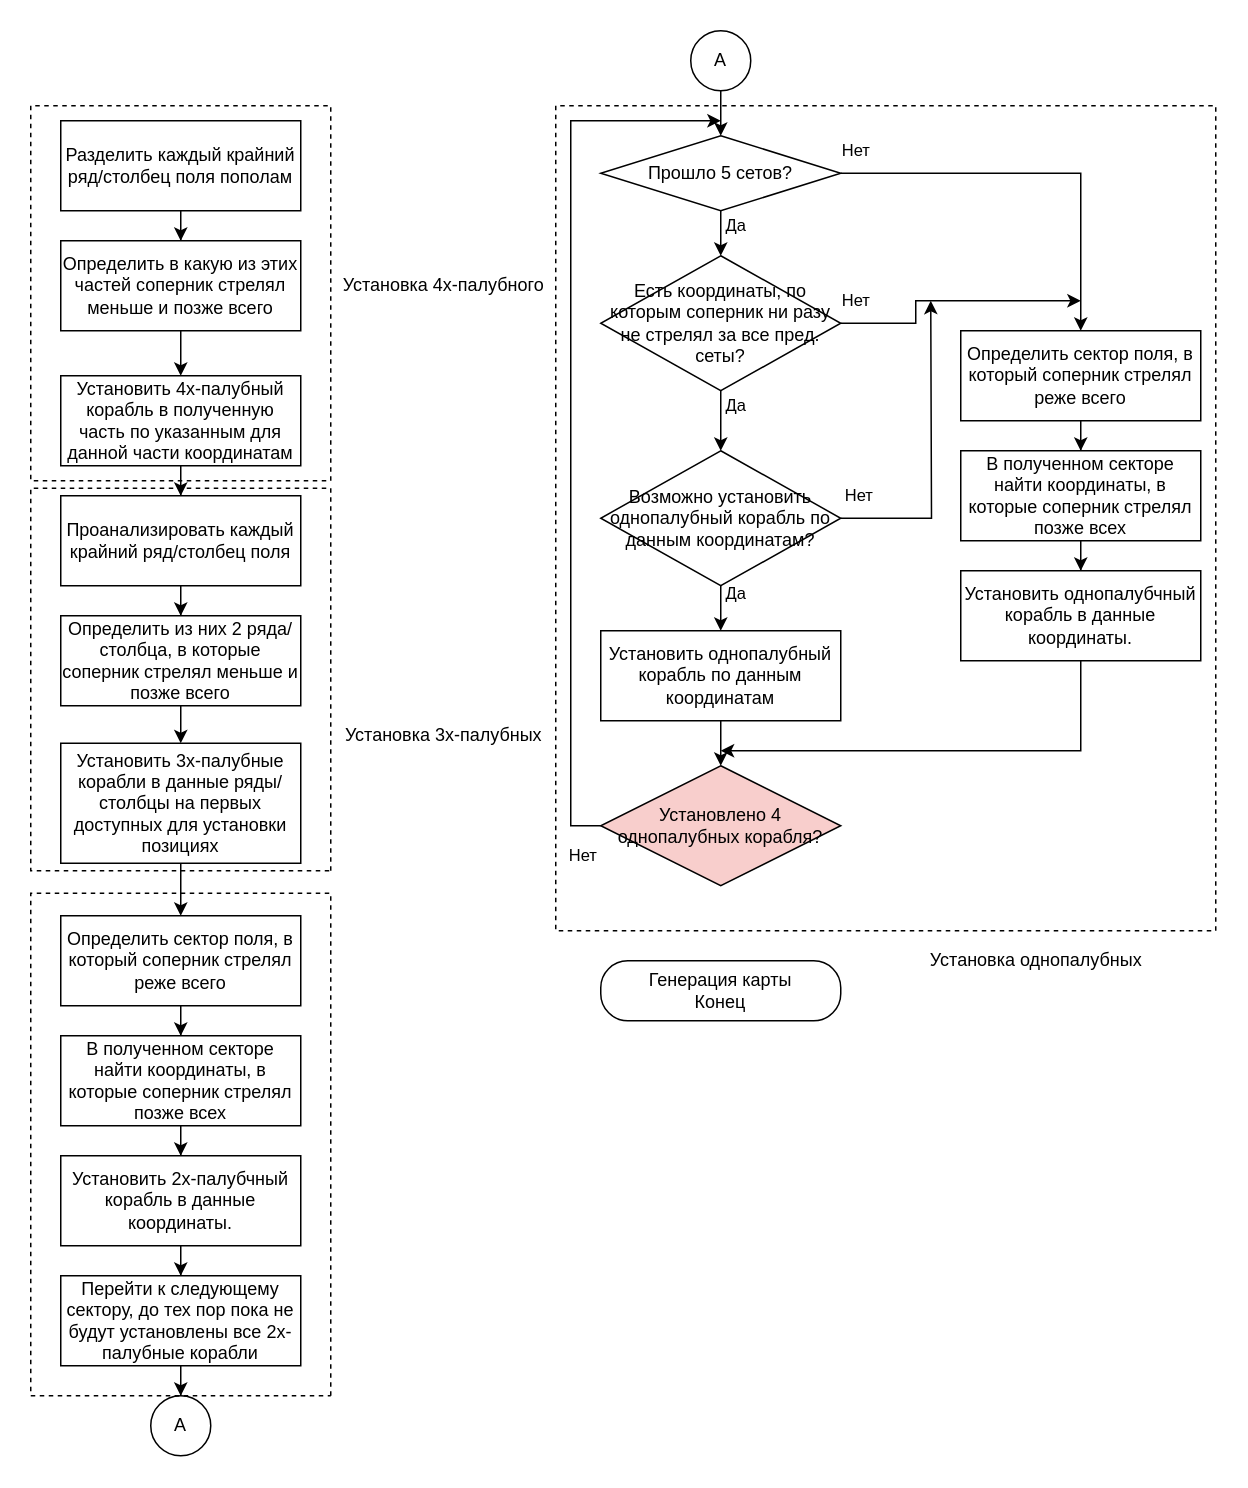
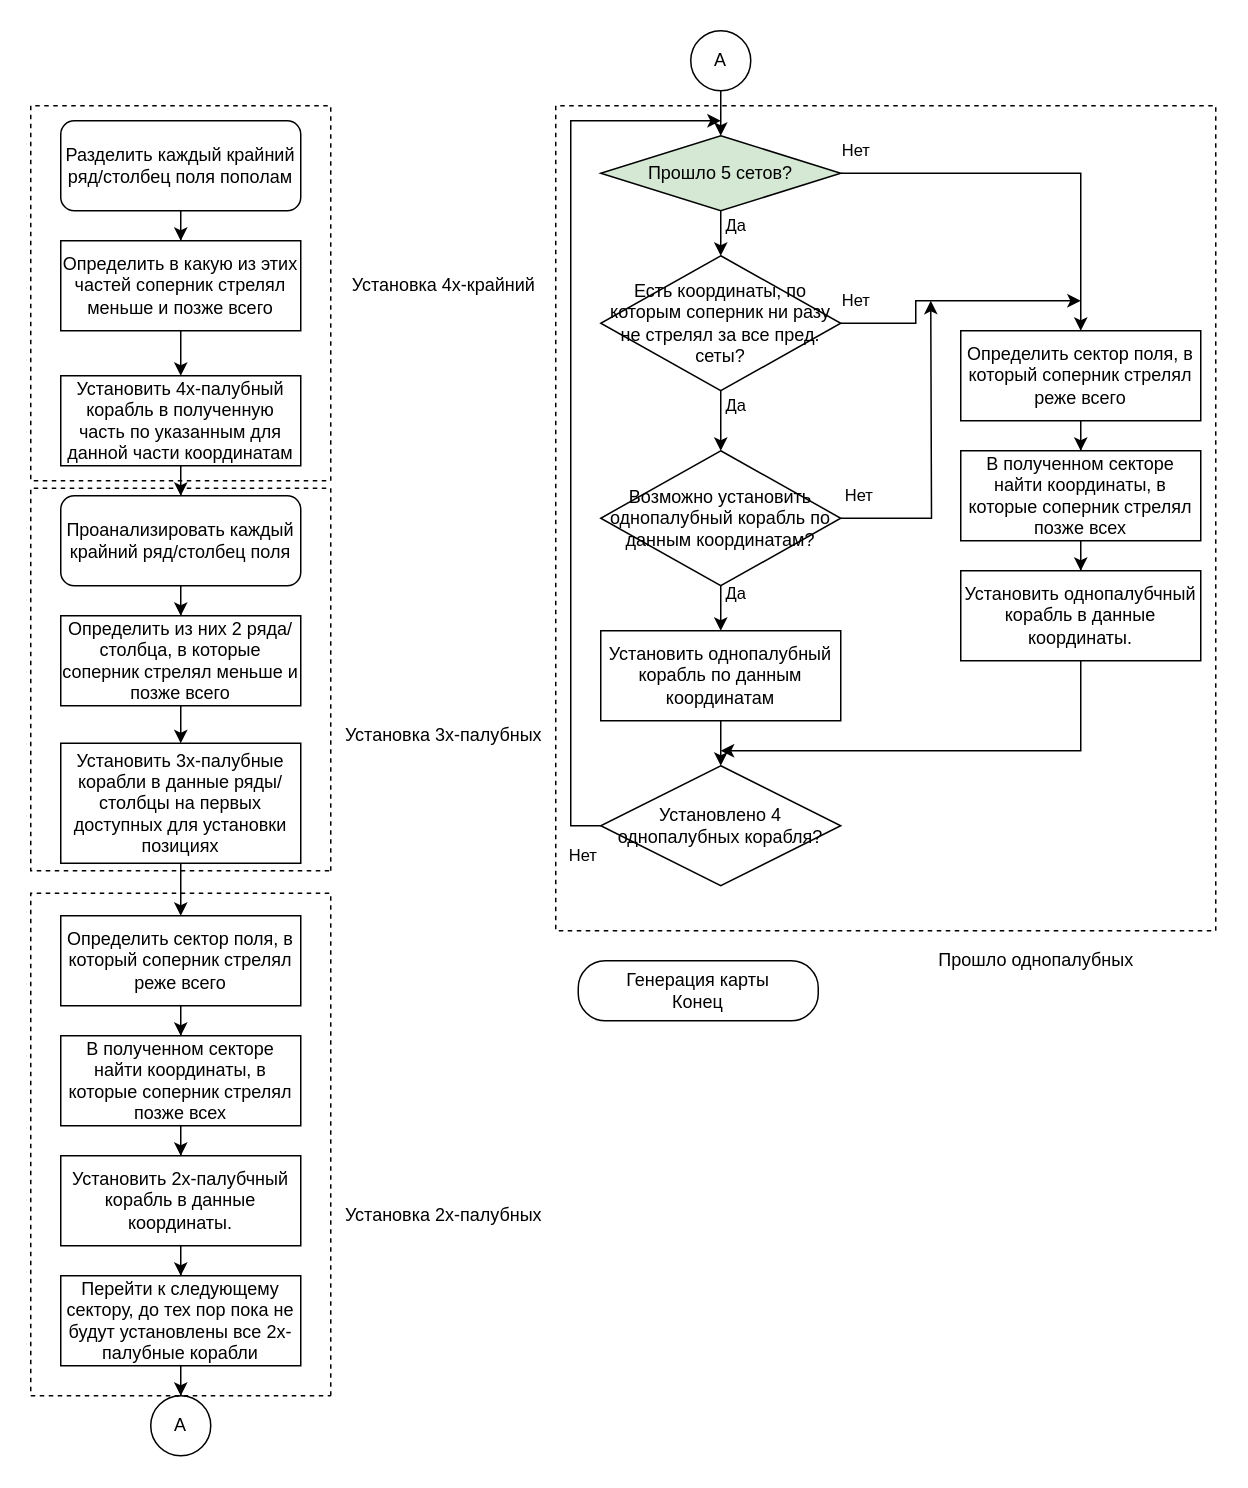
node "Разделить каждый крайний ряд/столбец поля пополам": shape rectangle -> rounded rectangle
node "Прошло 5 сетов?": fillcolor #ffffff -> #d5e8d4
node "Установка 4х-палубного": label "Установка 4х-палубного" -> "Установка 4х-крайний"
node "Проанализировать каждый крайний ряд/столбец поля": shape rectangle -> rounded rectangle
node "Установлено 4 однопалубных корабля?": fillcolor #f8cecc -> #ffffff
node "Установка однопалубных": label "Установка однопалубных" -> "Прошло однопалубных"
node "Генерация карты Конец": moved (721, 991) -> (698, 991)
node "Установка 2х-палубных": added
